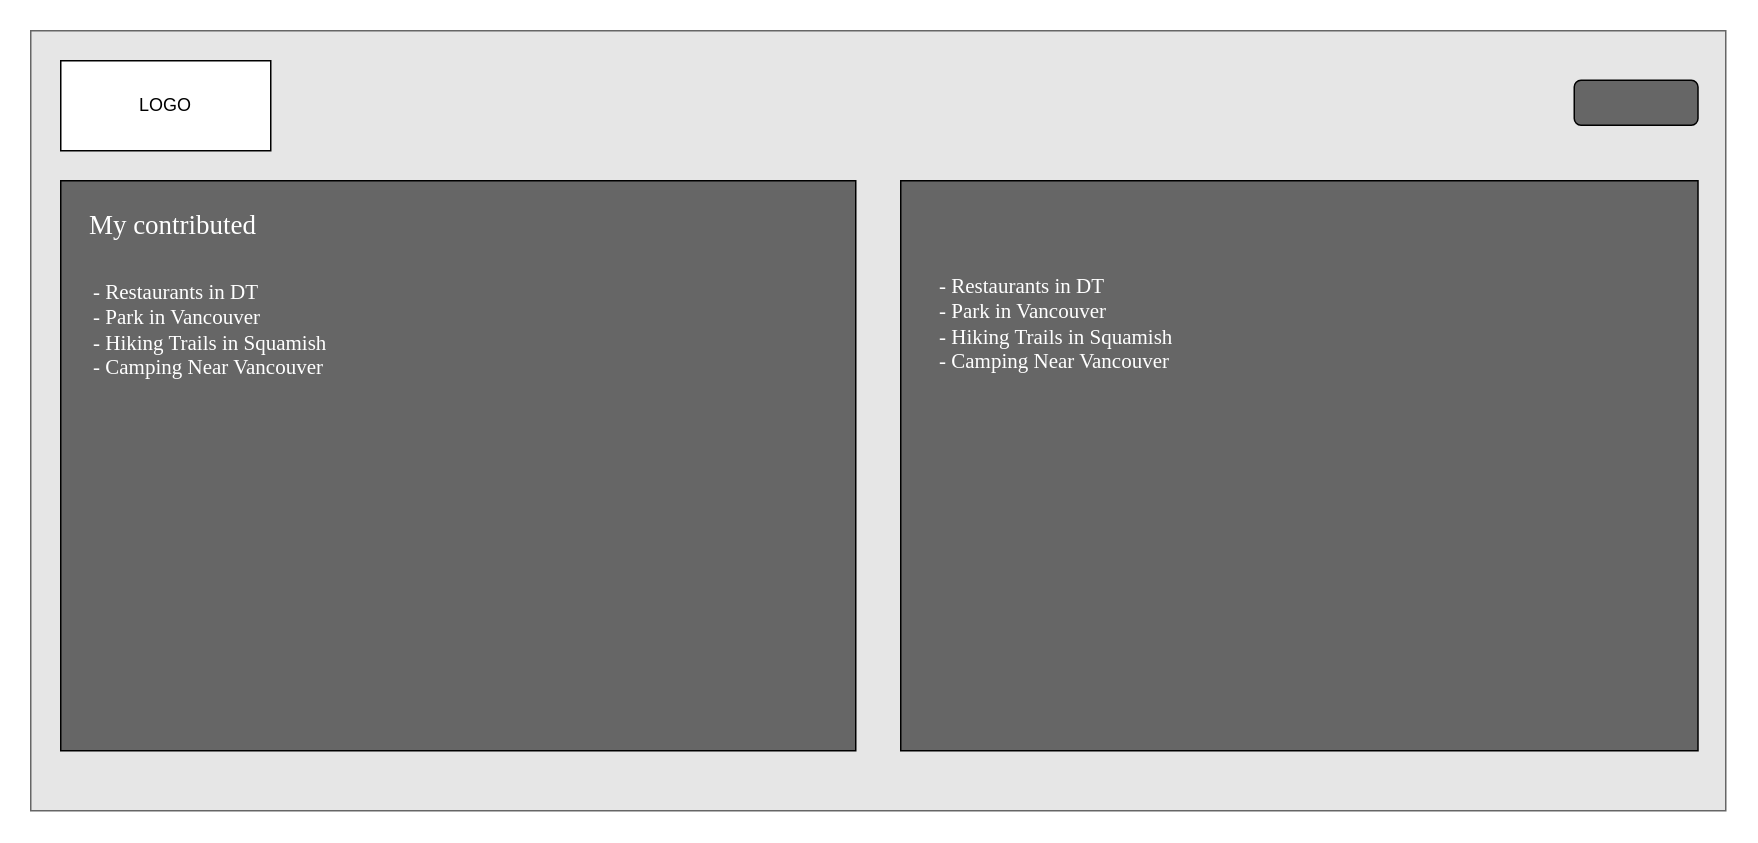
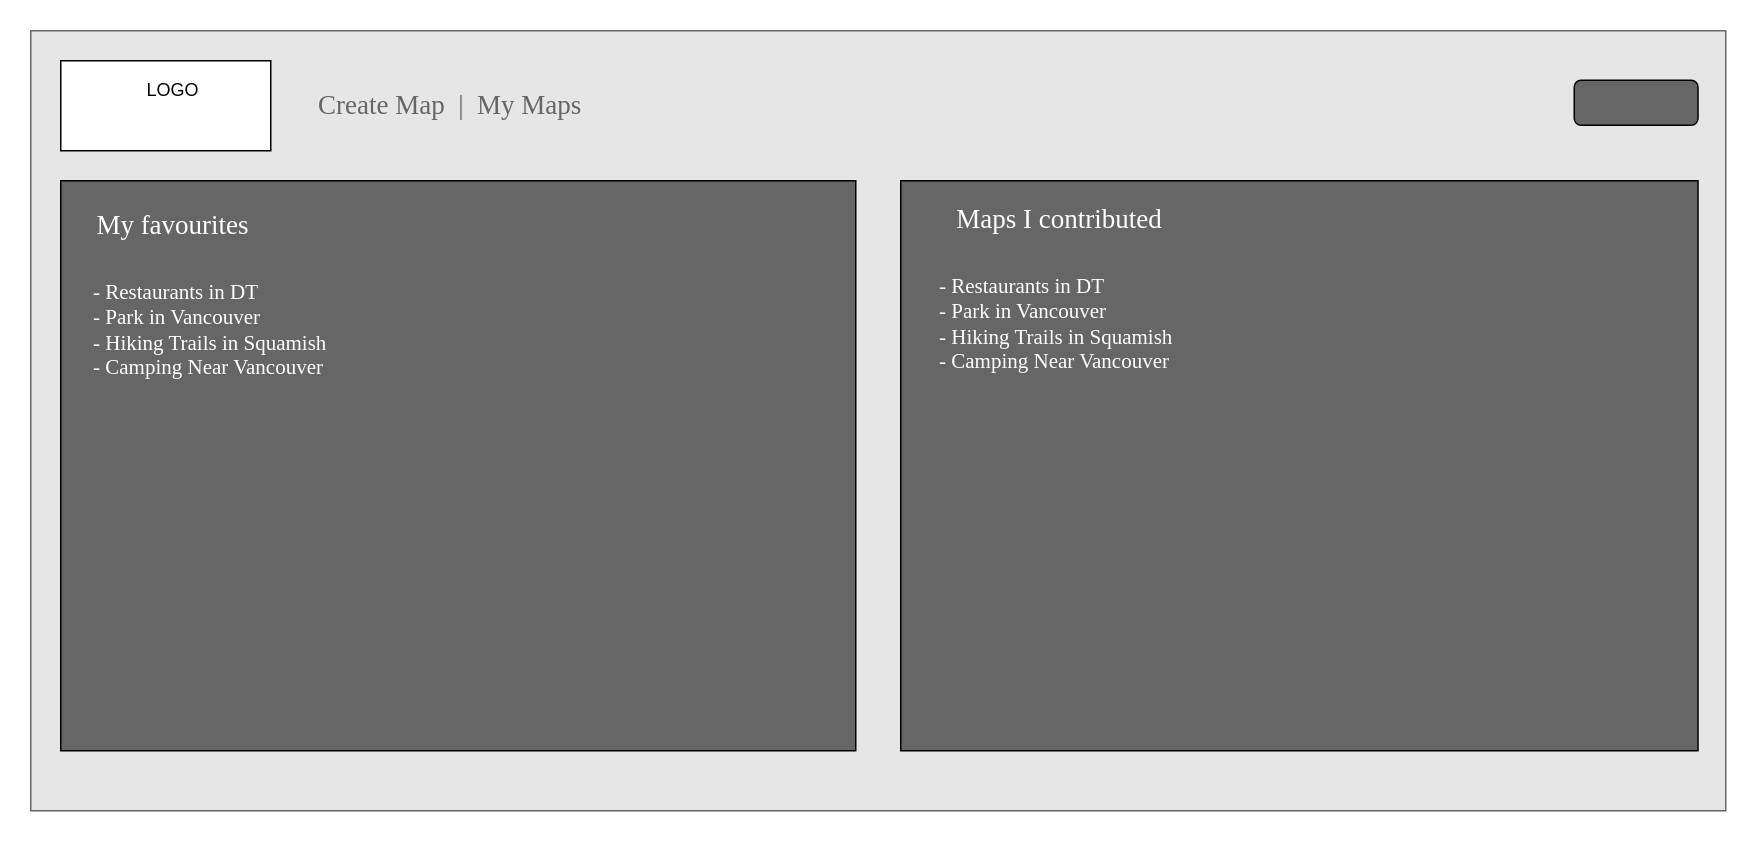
node "LOGO": moved (166, 106) -> (173, 91)
node "Create Map | My Maps": added
node "Maps I contributed": added
node "My contributed": label "My contributed" -> "My favourites"
